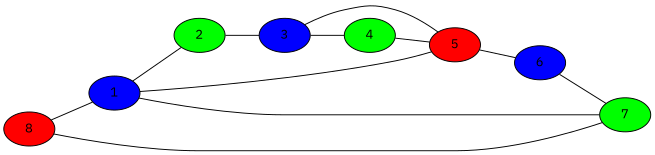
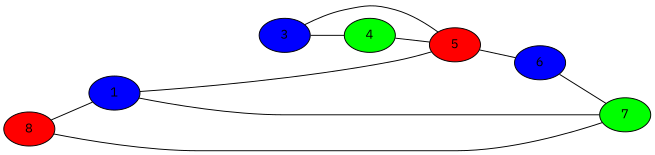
node "2": removed
